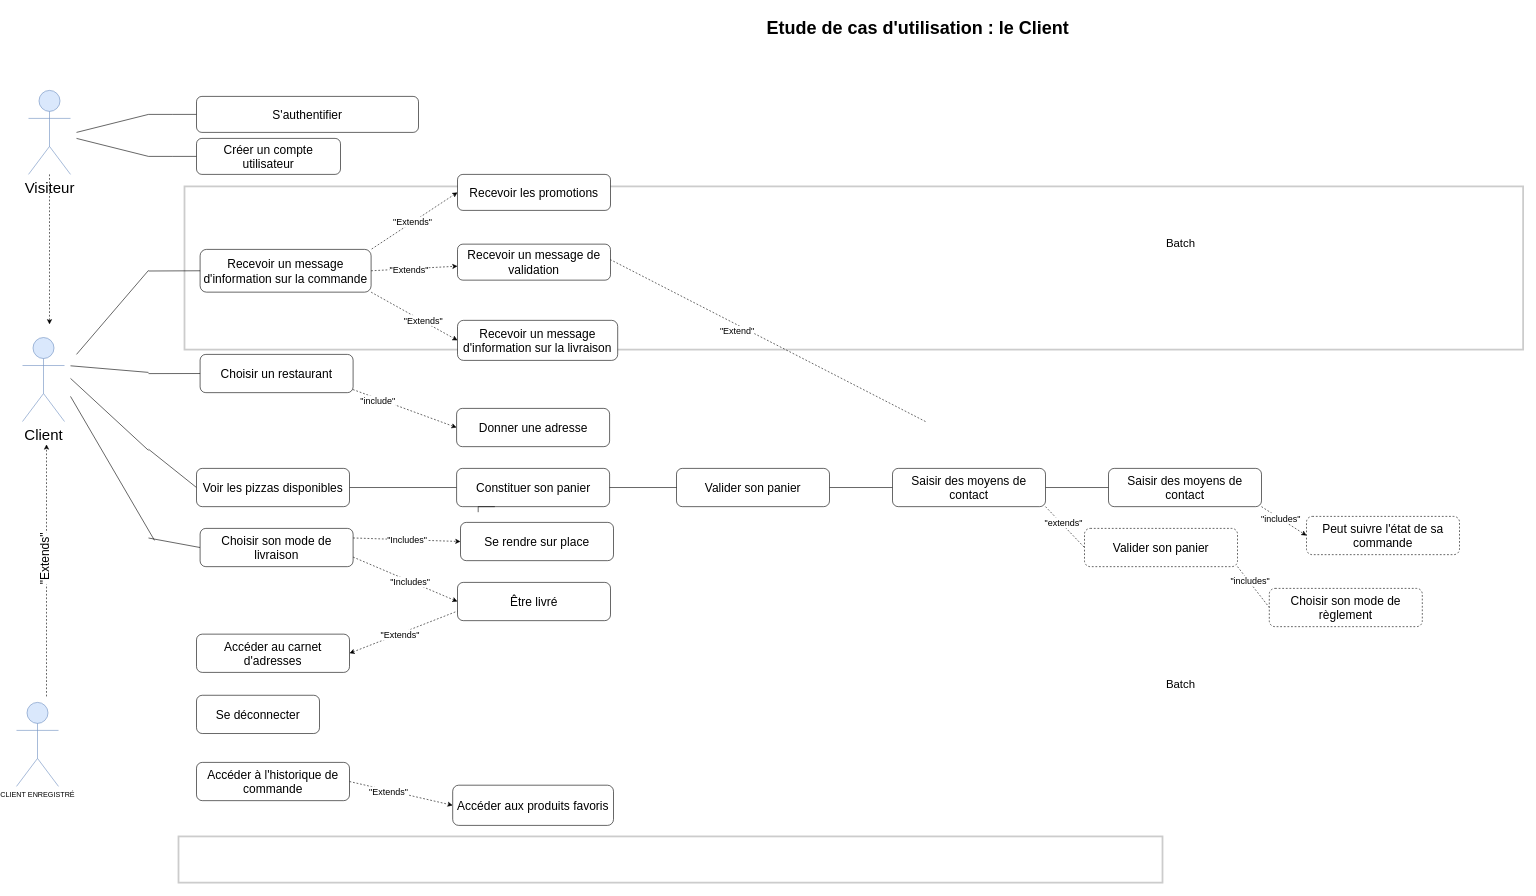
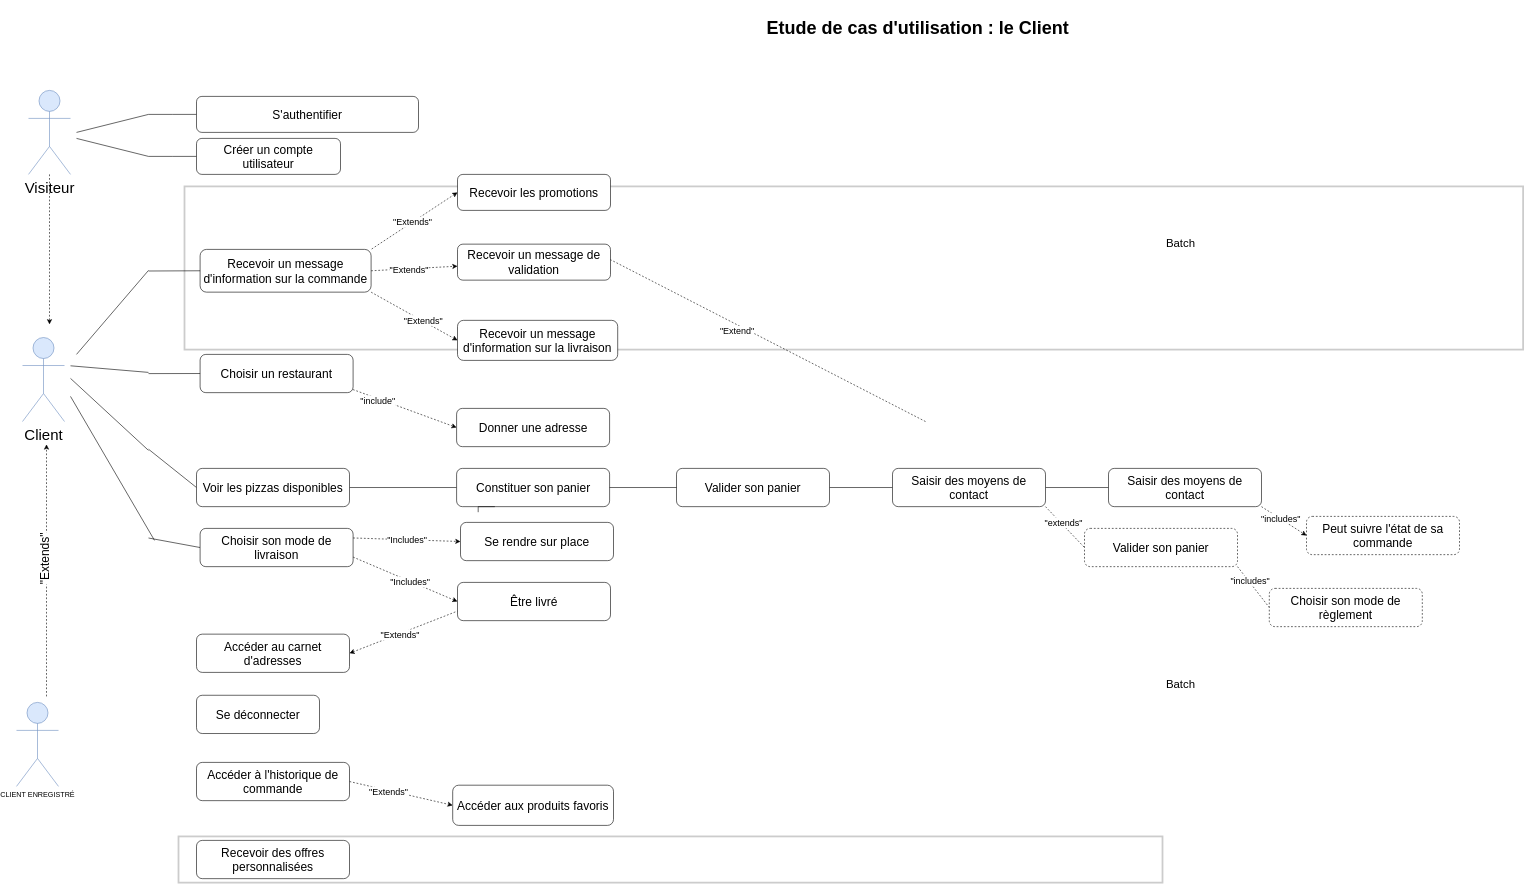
node "Recevoir des offres personnalisées": added
